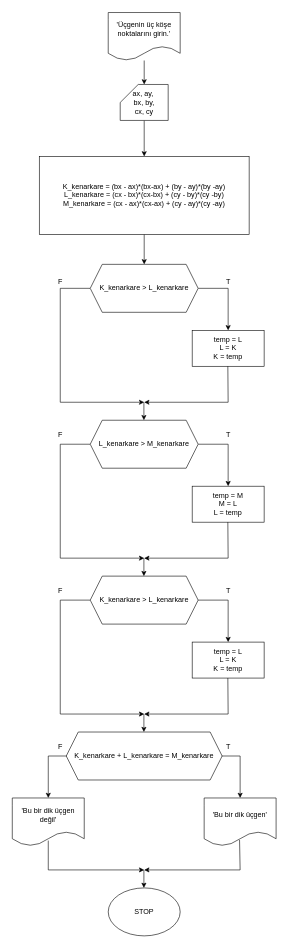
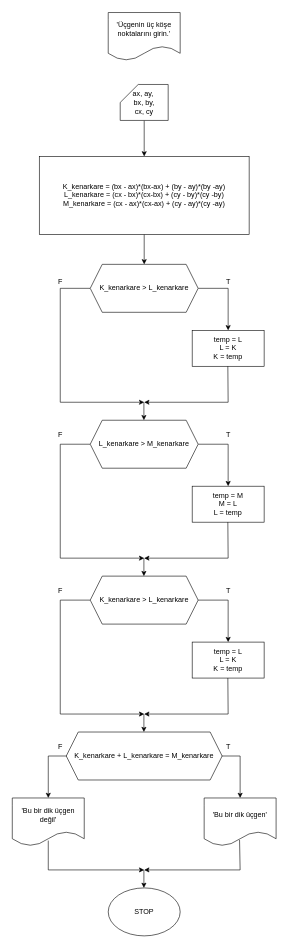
edge "'Üçgenin üç köşe noktalarını girin.'" -> "ax, ay, bx, by, cx, cy": removed
